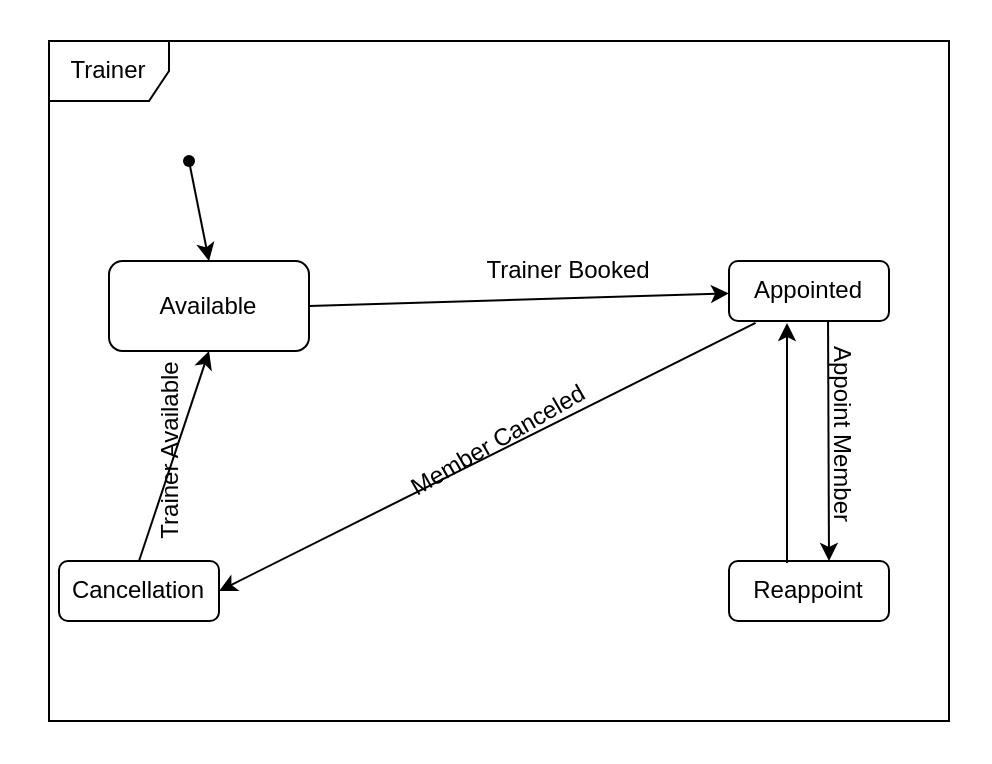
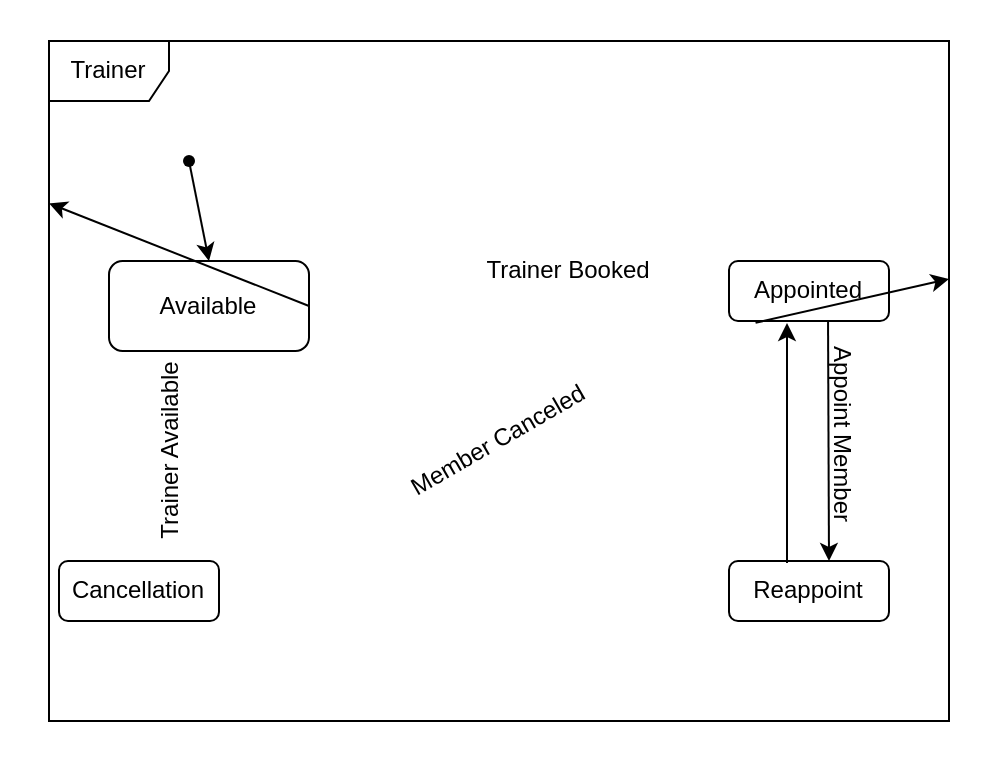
edge "Available" -> "Appointed": now "Available" -> "Trainer"
edge "Appointed" -> "Cancellation": now "Appointed" -> "Trainer"
edge "Cancellation" -> "Available": removed
